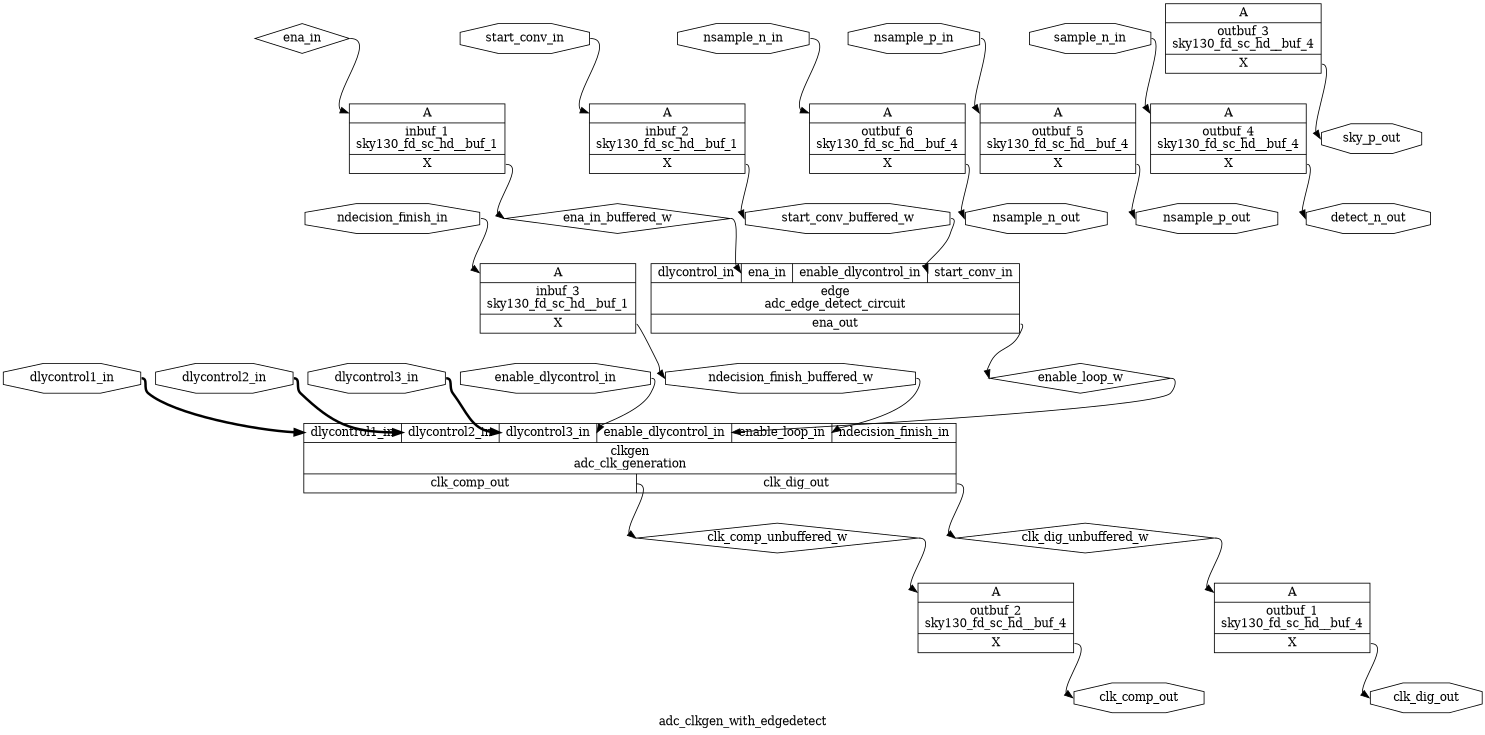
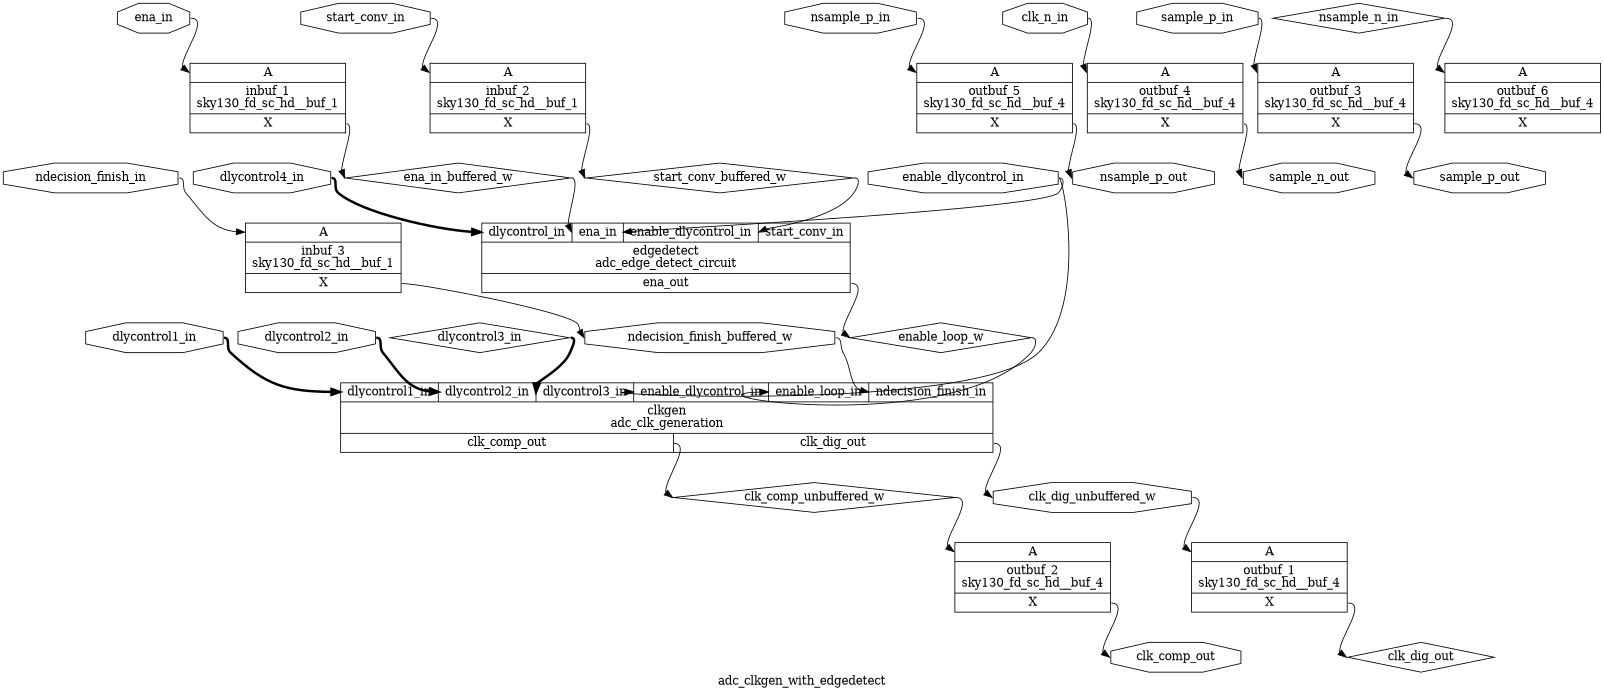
node "sample_p_in": added
node "ena_in": shape diamond -> octagon
node "nsample_n_in": shape octagon -> diamond
node "sample_n_in": label "sample_n_in" -> "clk_n_in"
node "sky_p_out": label "sky_p_out" -> "sample_p_out"
node "dlycontrol4_in": added
edge "enable_dlycontrol_in" -> "dlycontrol_in": added
node "start_conv_buffered_w": shape octagon -> diamond
node "nsample_n_out": removed
node "detect_n_out": label "detect_n_out" -> "sample_n_out"
node "dlycontrol_in": text "edge" -> "edgedetect"
node "dlycontrol3_in": shape octagon -> diamond
node "clk_dig_unbuffered_w": shape diamond -> octagon
node "clk_dig_out": shape octagon -> diamond
